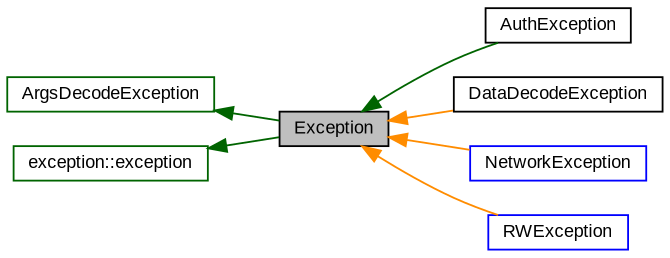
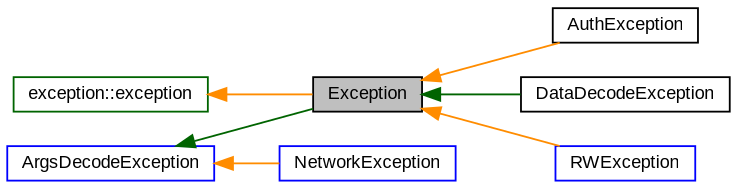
edge "AuthException" -> "Exception": color darkgreen -> darkorange
node "ArgsDecodeException": color darkgreen -> blue
edge "DataDecodeException" -> "Exception": color darkorange -> darkgreen
edge "Exception" -> "exception::exception": color darkgreen -> darkorange
edge "NetworkException" -> "Exception": now "NetworkException" -> "ArgsDecodeException"
